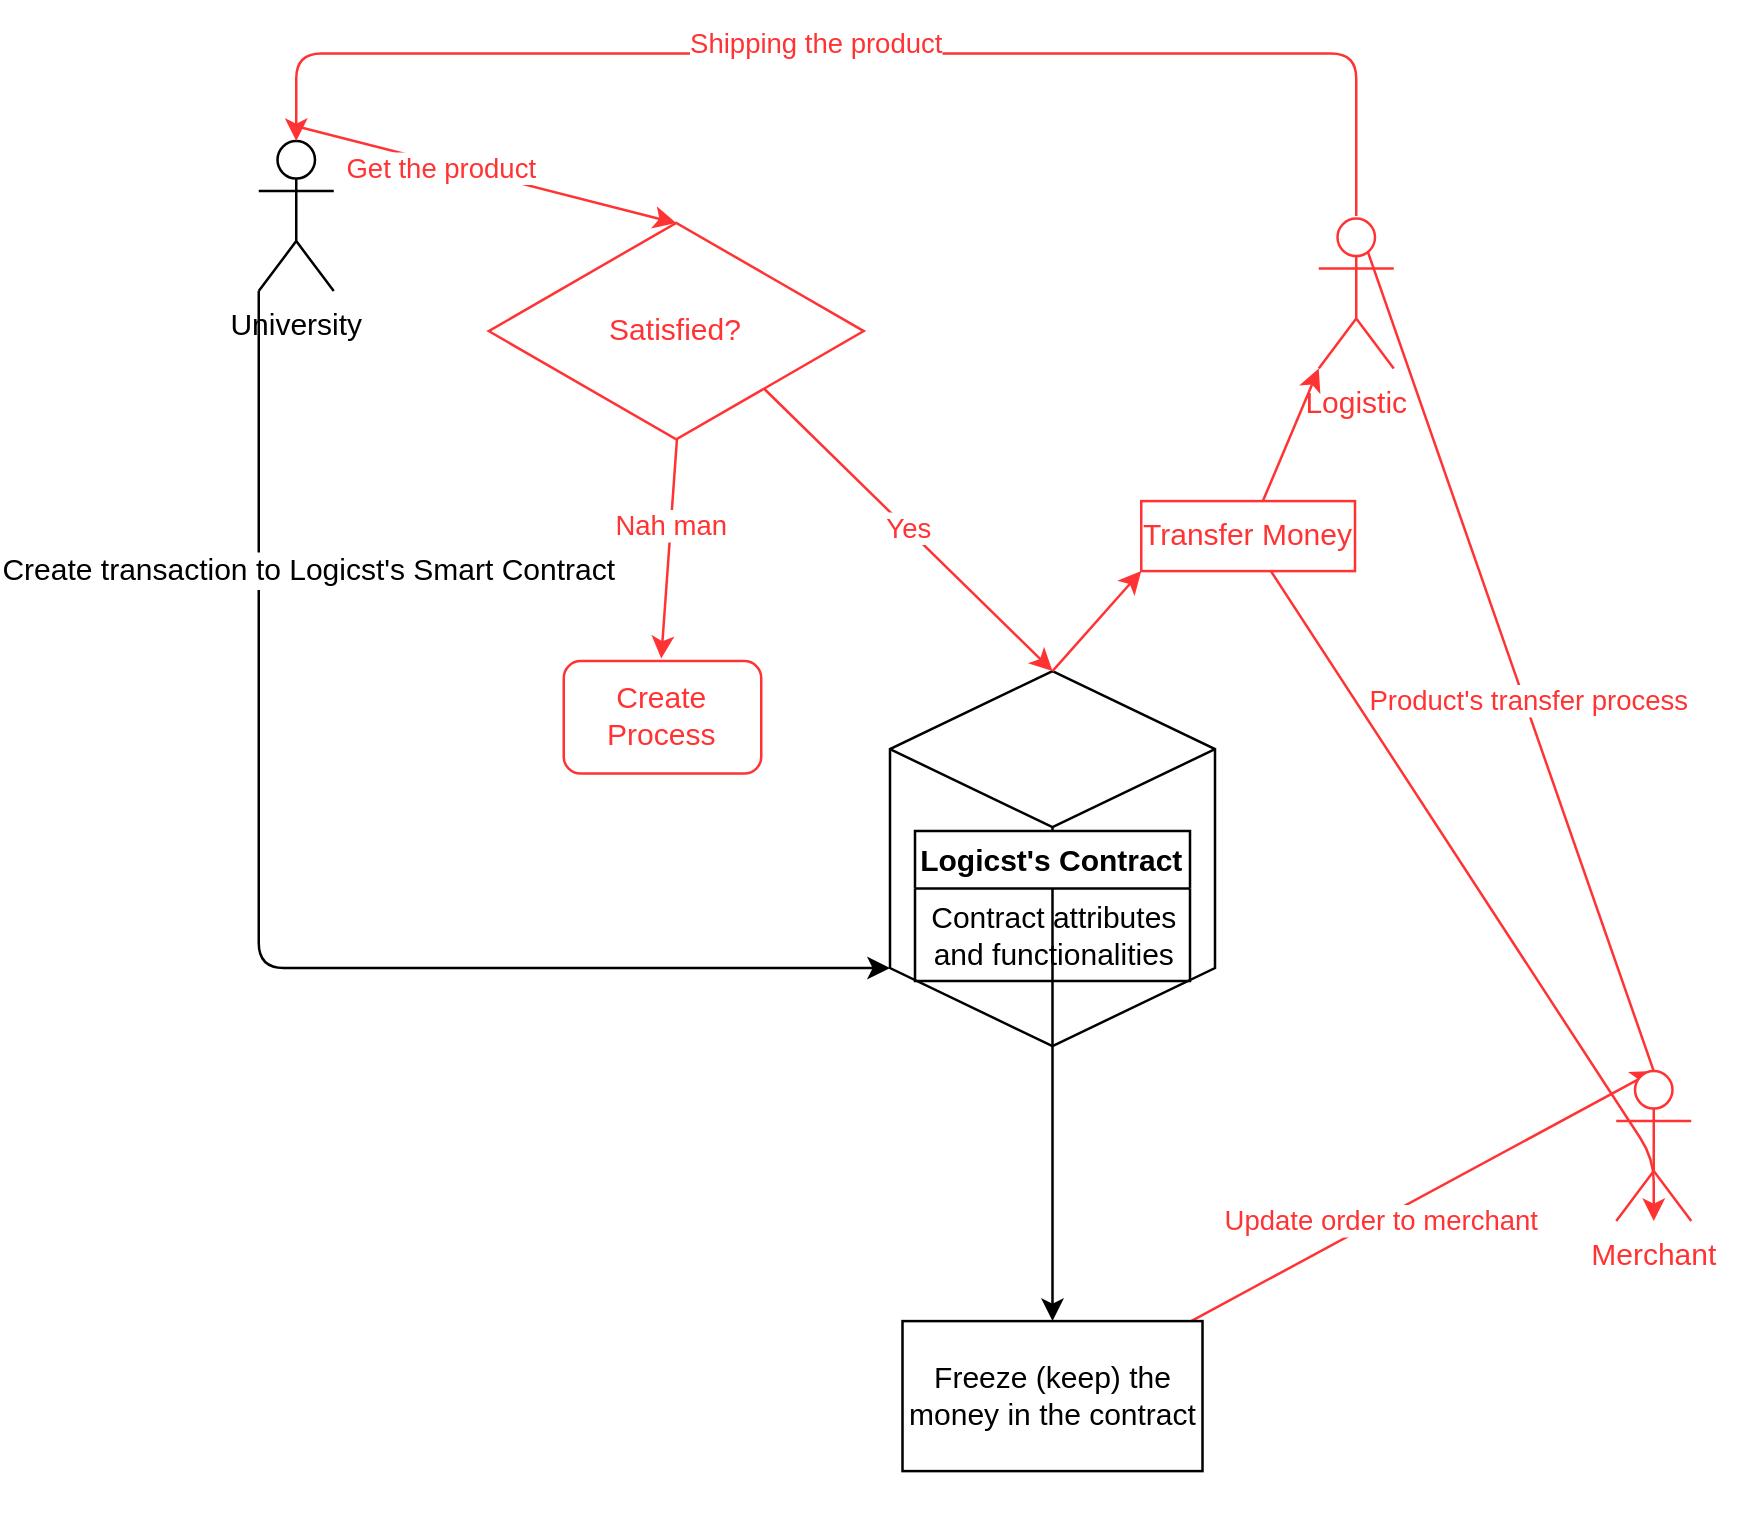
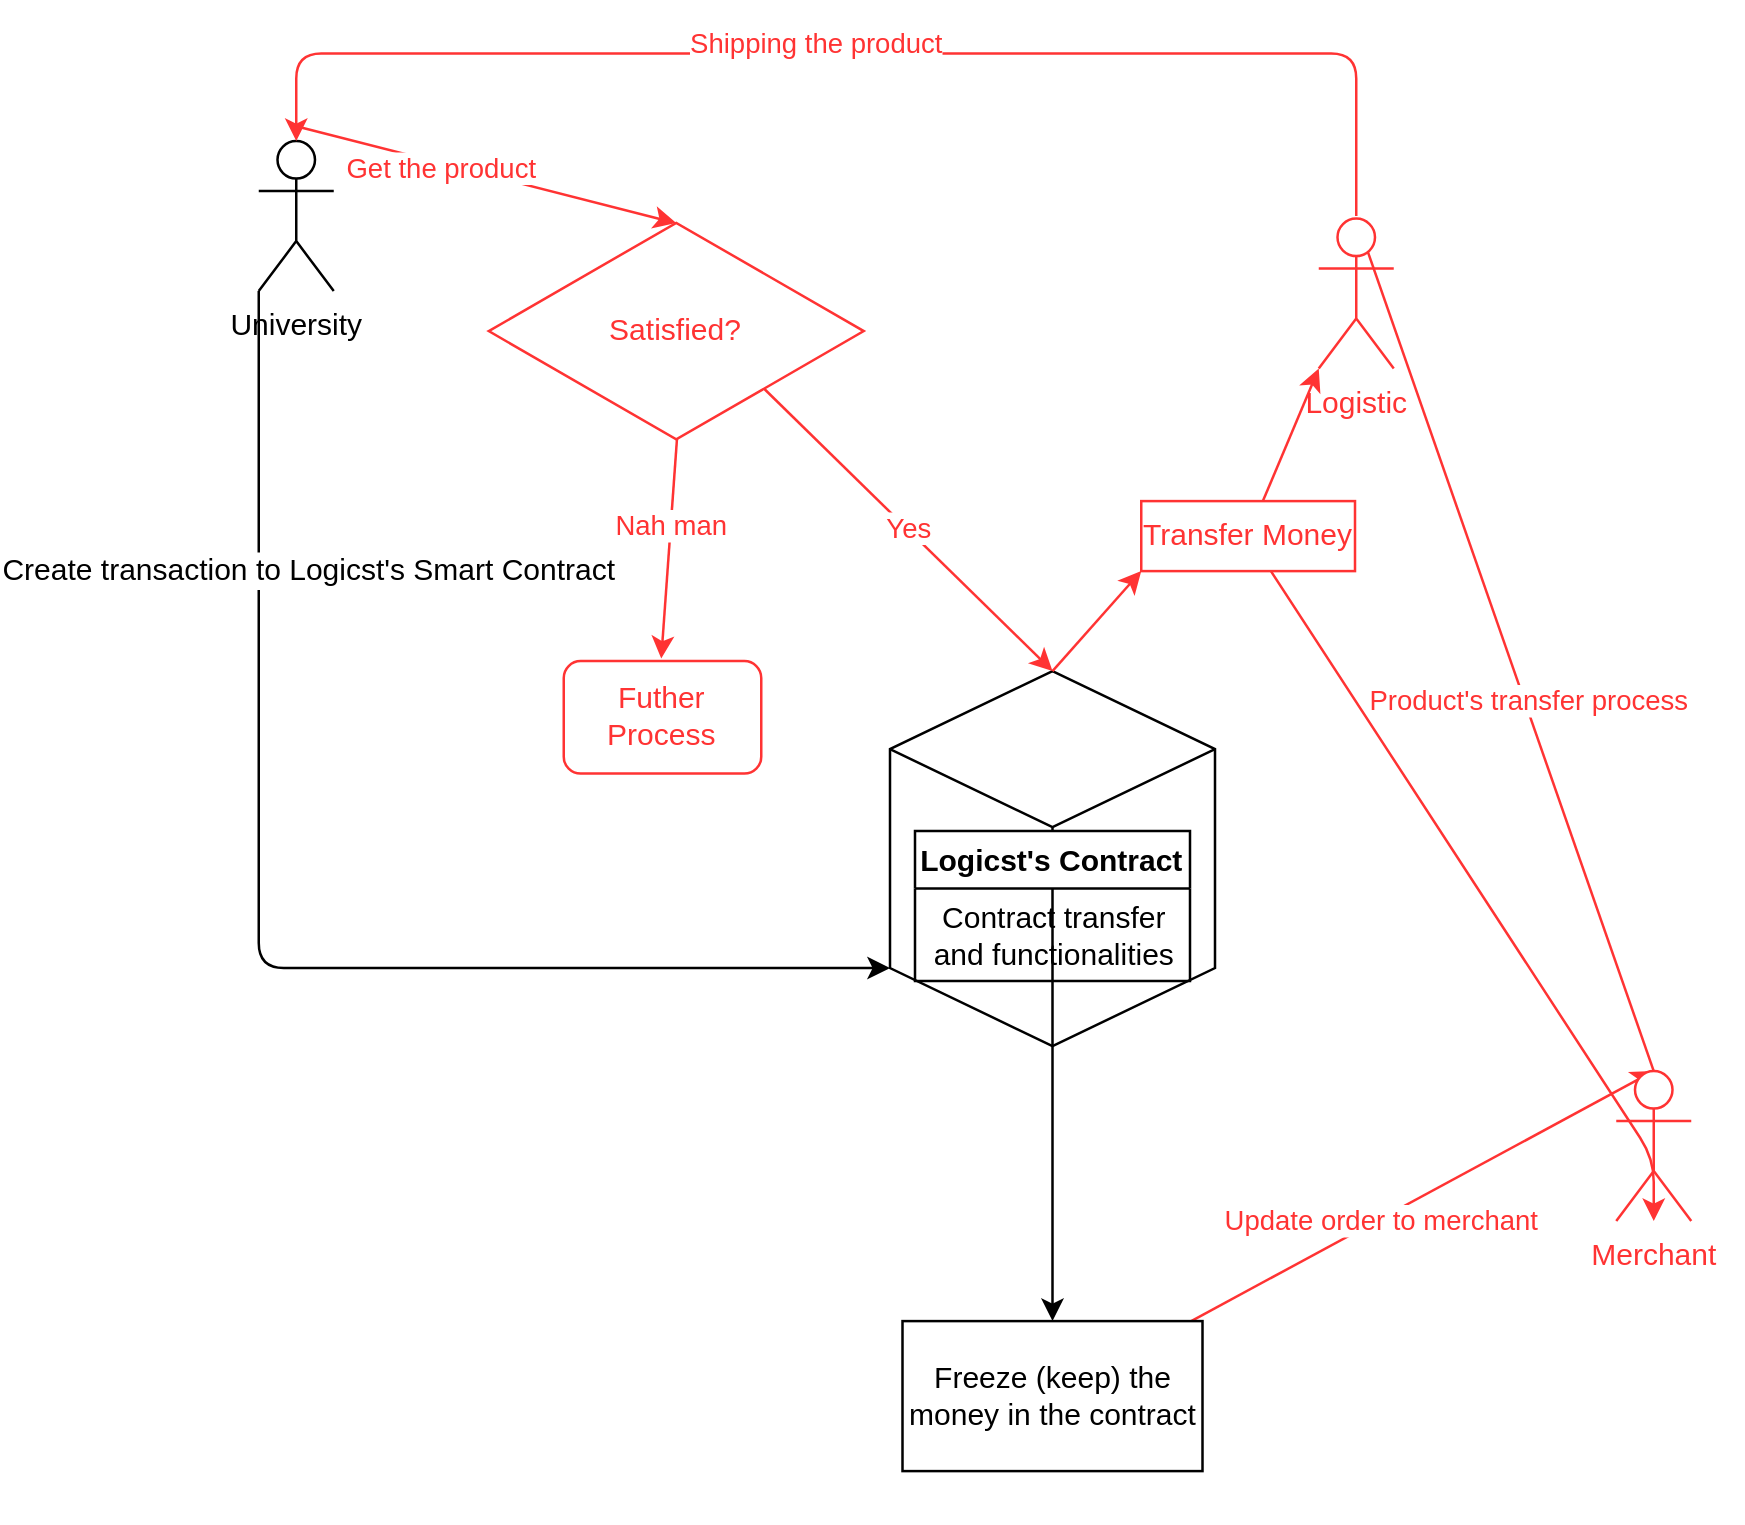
node "Create Process": label "Create Process" -> "Futher Process"
node "Contract attributes and functionalities": label "Contract attributes and functionalities" -> "Contract transfer and functionalities"
